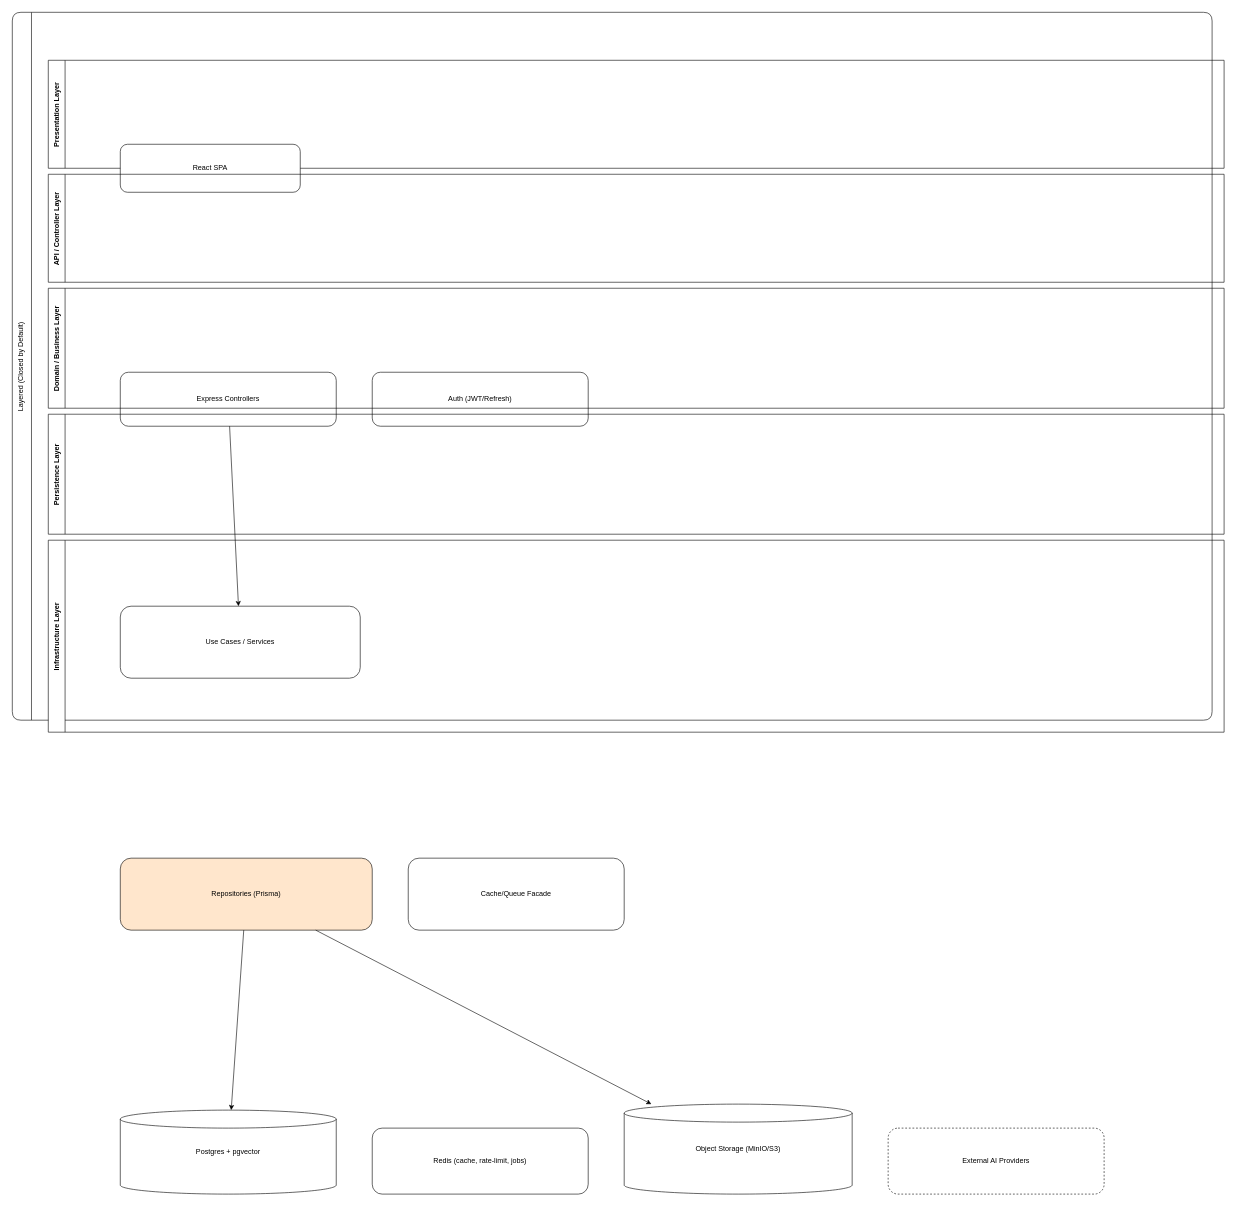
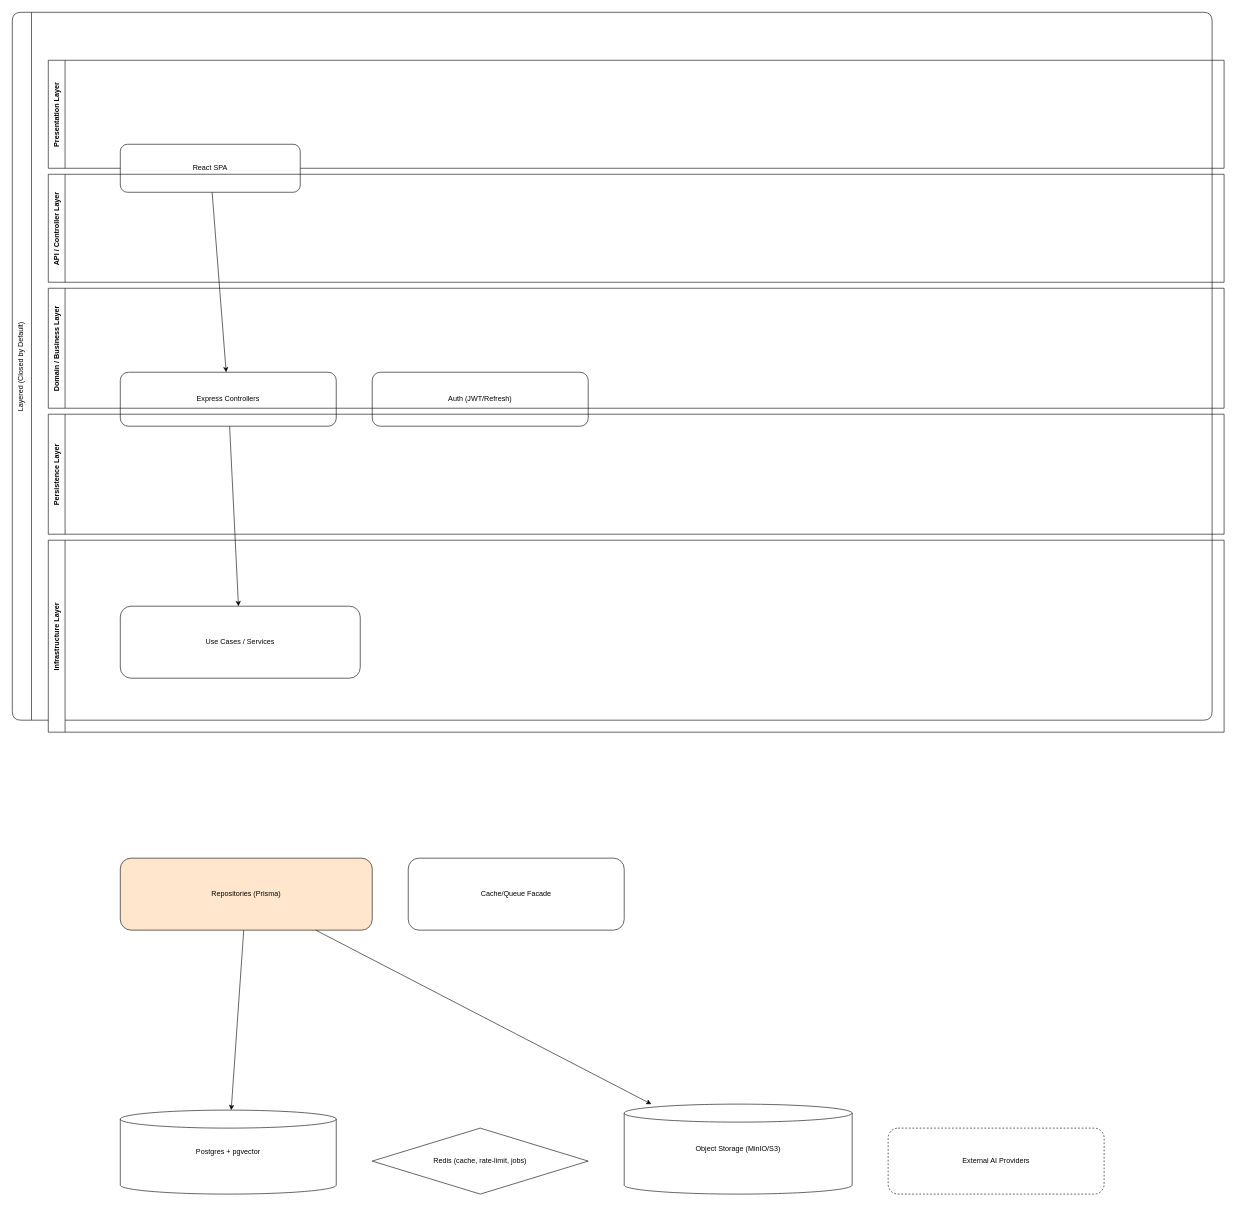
edge "React SPA" -> "Express Controllers": added
node "Redis (cache, rate-limit, jobs)": shape rounded rectangle -> diamond
